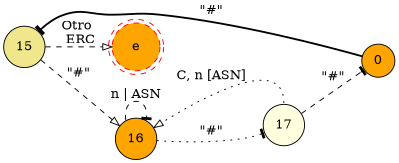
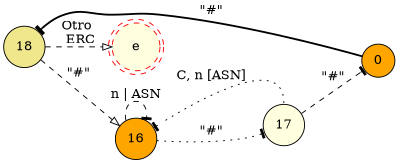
node "15": label "15" -> "18"
node "e": fillcolor orange -> lightyellow
edge "17" -> "16": arrowhead onormal -> tee
